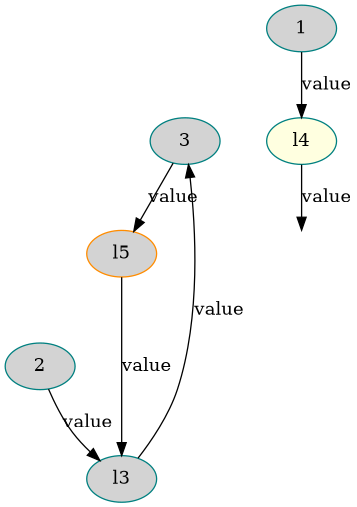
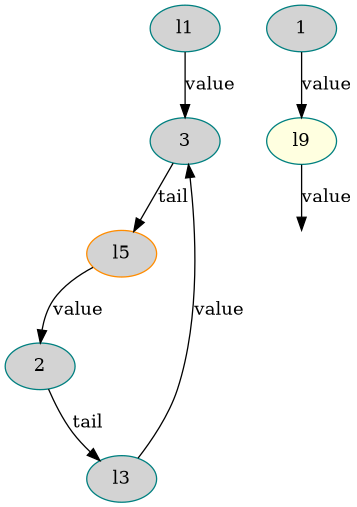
node "l1": added
node "l4": label "l4" -> "l9"
edge "3" -> "l5": label "value" -> "tail"
edge "l5" -> "l3": now "l5" -> "2"
edge "2" -> "l3": label "value" -> "tail"
